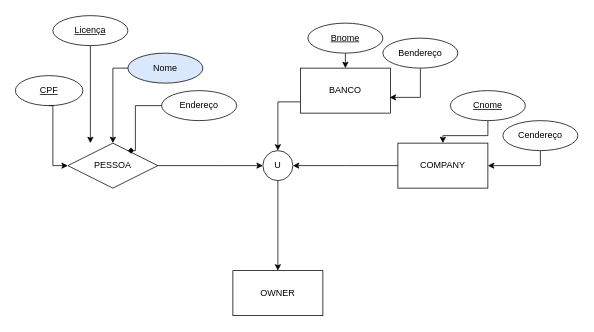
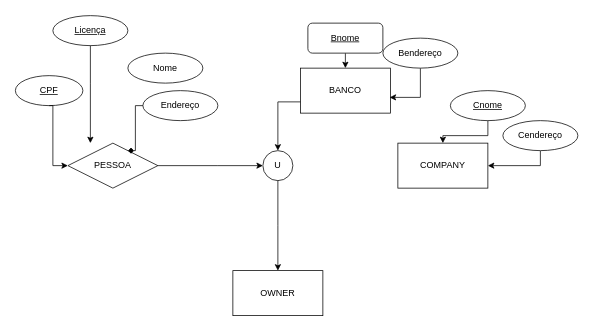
node "Bnome": shape ellipse -> rounded rectangle
edge "Nome" -> "PESSOA": removed
node "Nome": fillcolor #dae8fc -> #ffffff
node "Endereço": moved (199, 105) -> (180, 105)
edge "COMPANY" -> "U": removed
